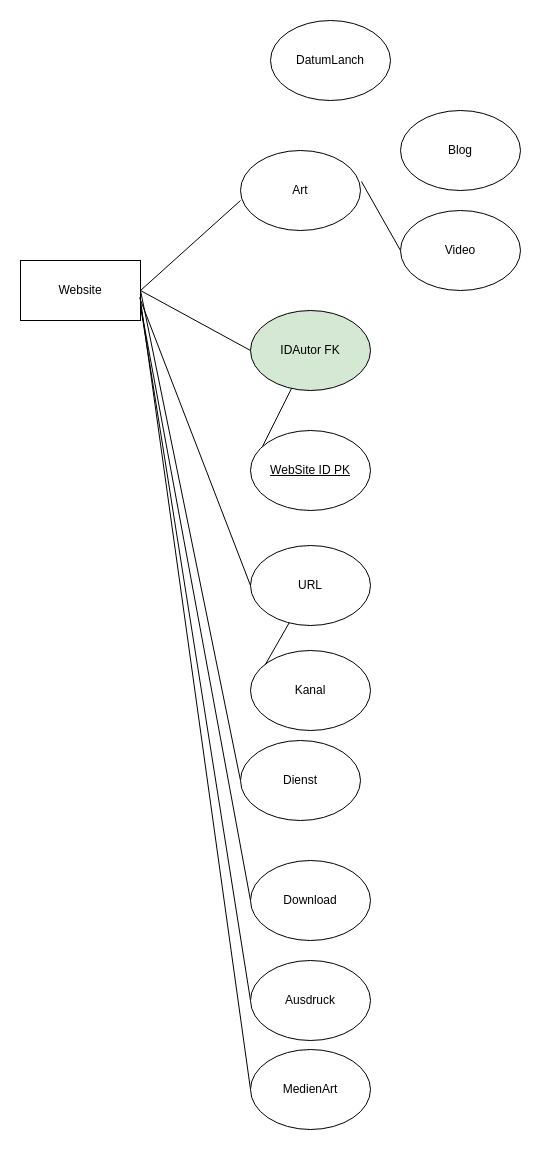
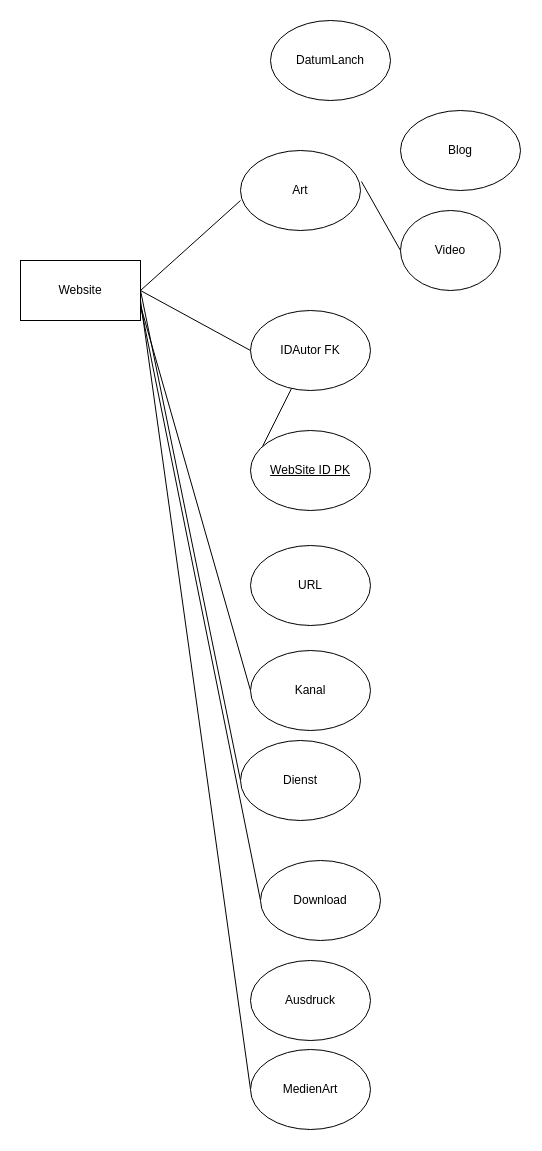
node "Video": size 120x80 -> 100x80
node "IDAutor FK": fillcolor #d5e8d4 -> #ffffff
edge "Website" -- "URL": removed
edge "URL" -- "Kanal": now "Website" -- "Kanal"
edge "Website" -- "Ausdruck": removed
node "Download": moved (311, 901) -> (321, 901)
